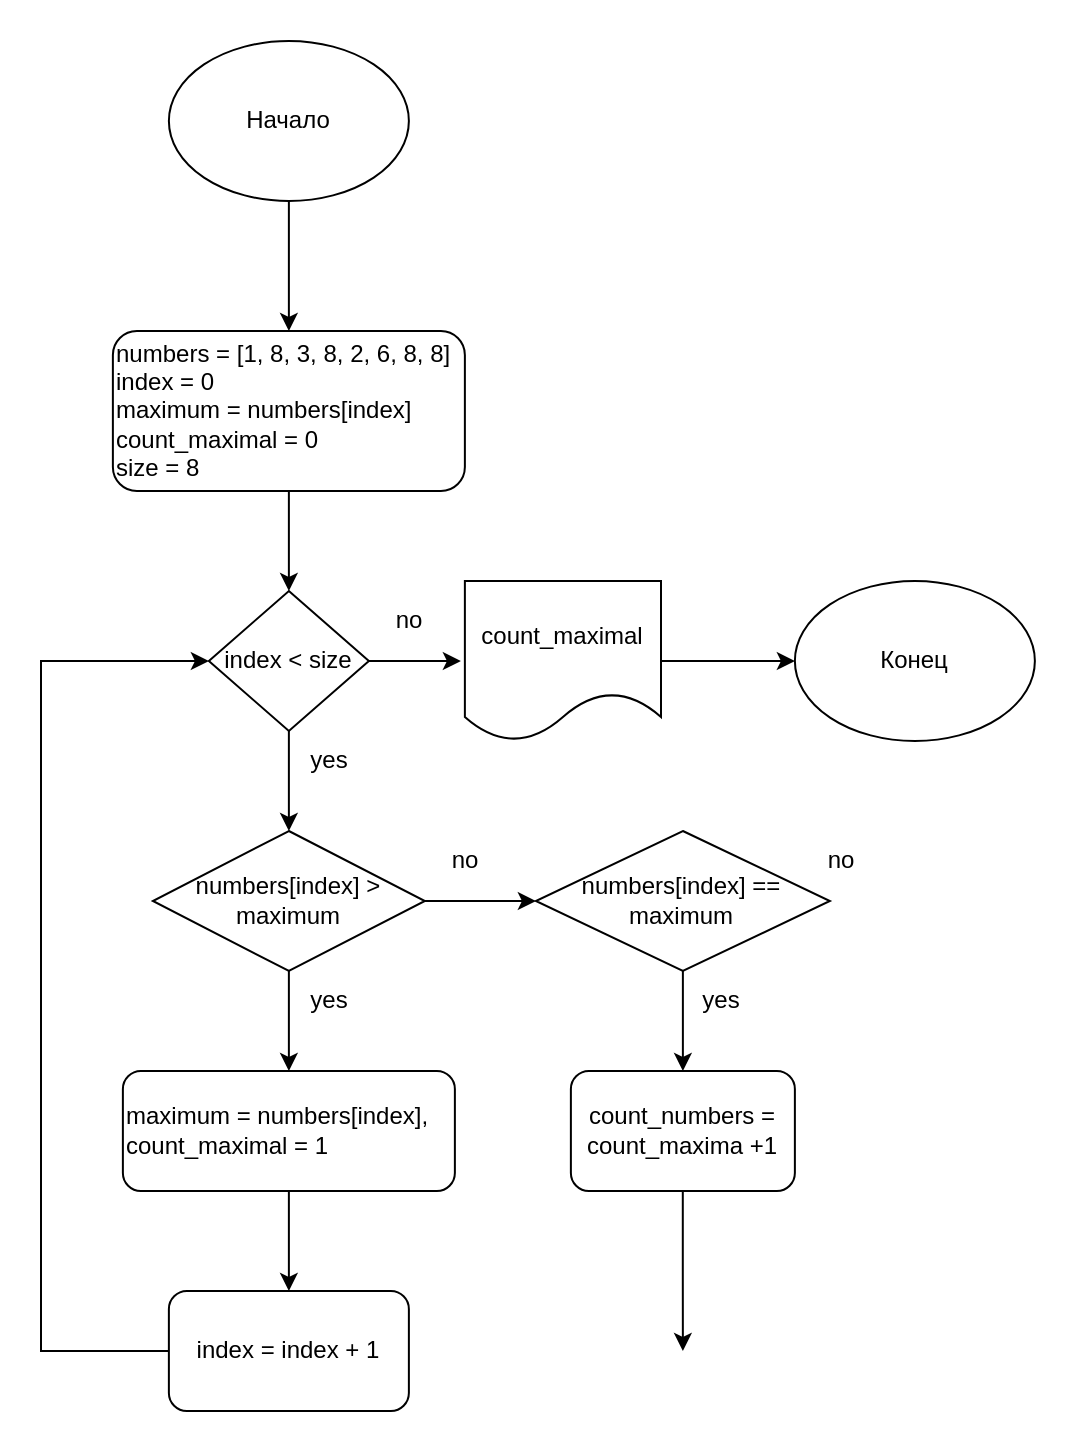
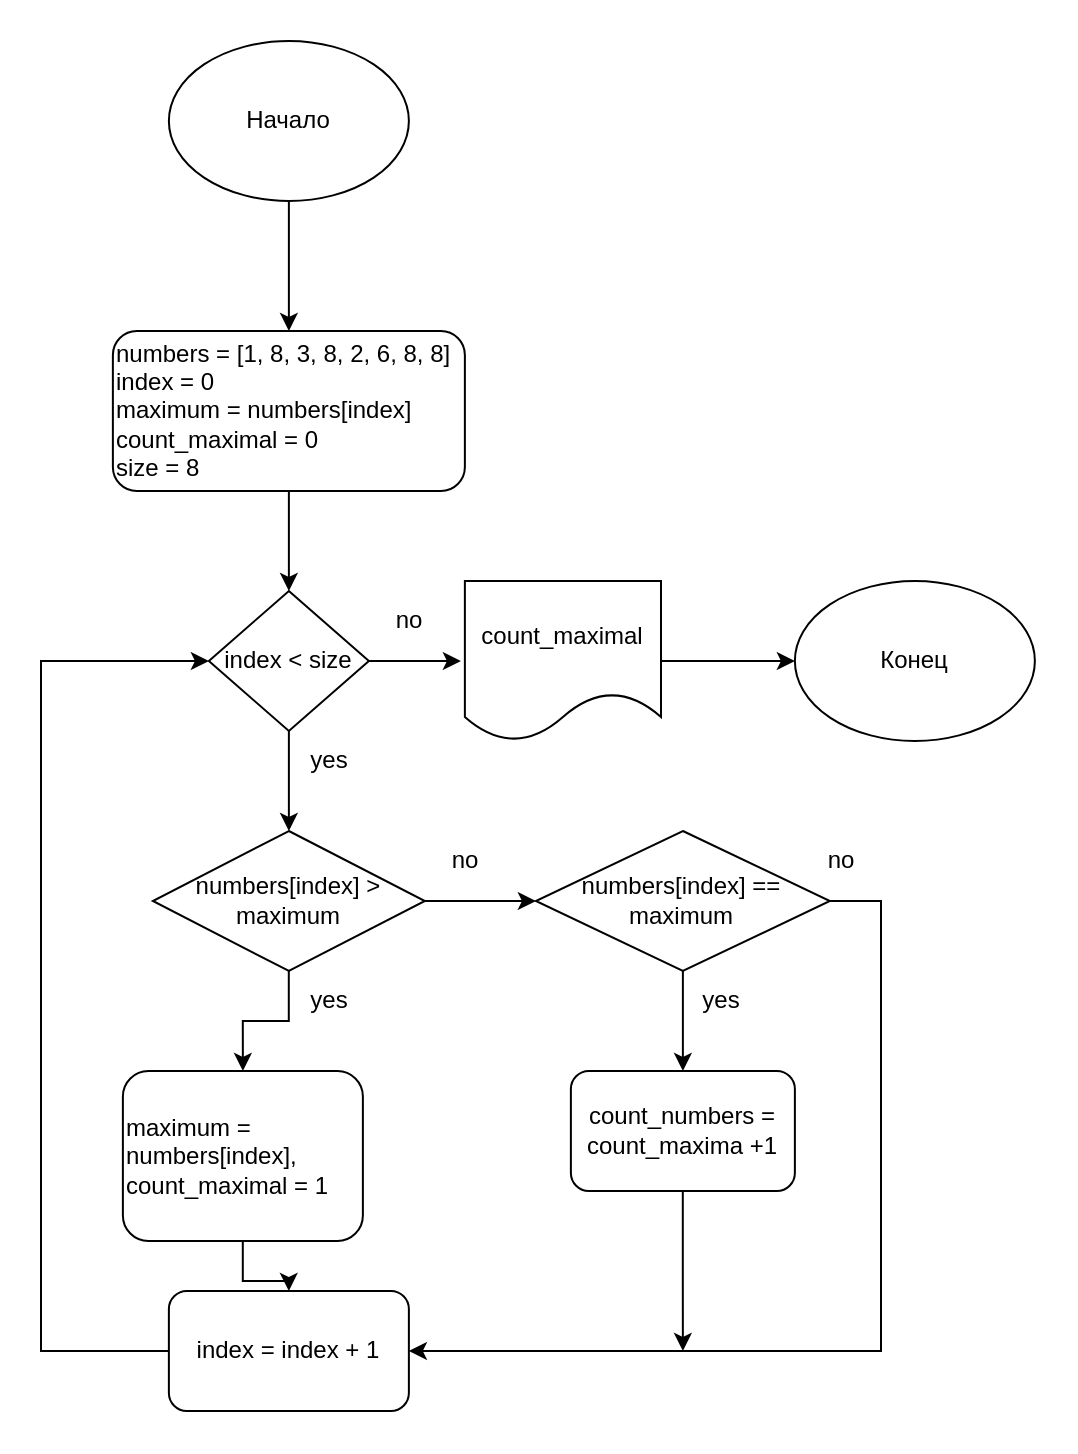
node "maximum = numbers[index], count_maximal = 1": size 332x120 -> 240x170
edge "numbers[index] == maximum" -> "index = index + 1": added
